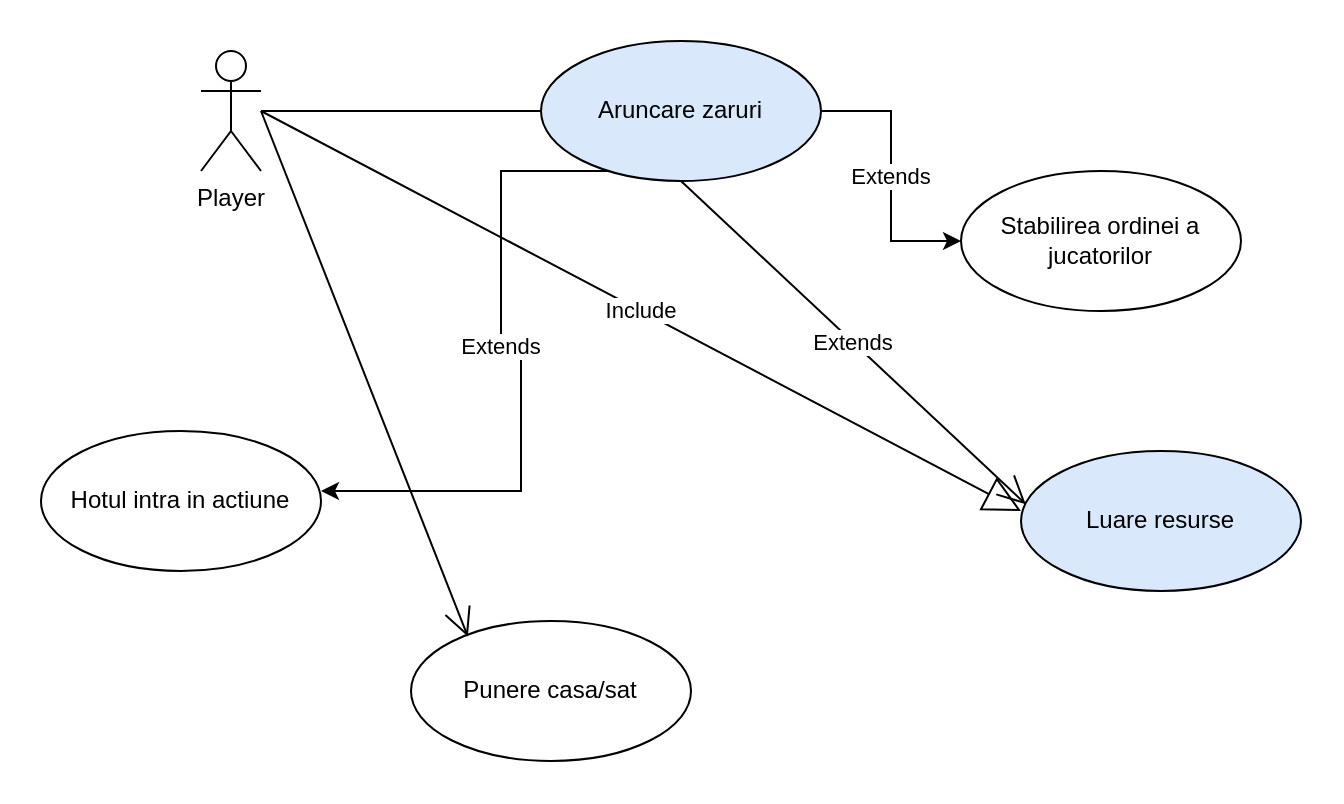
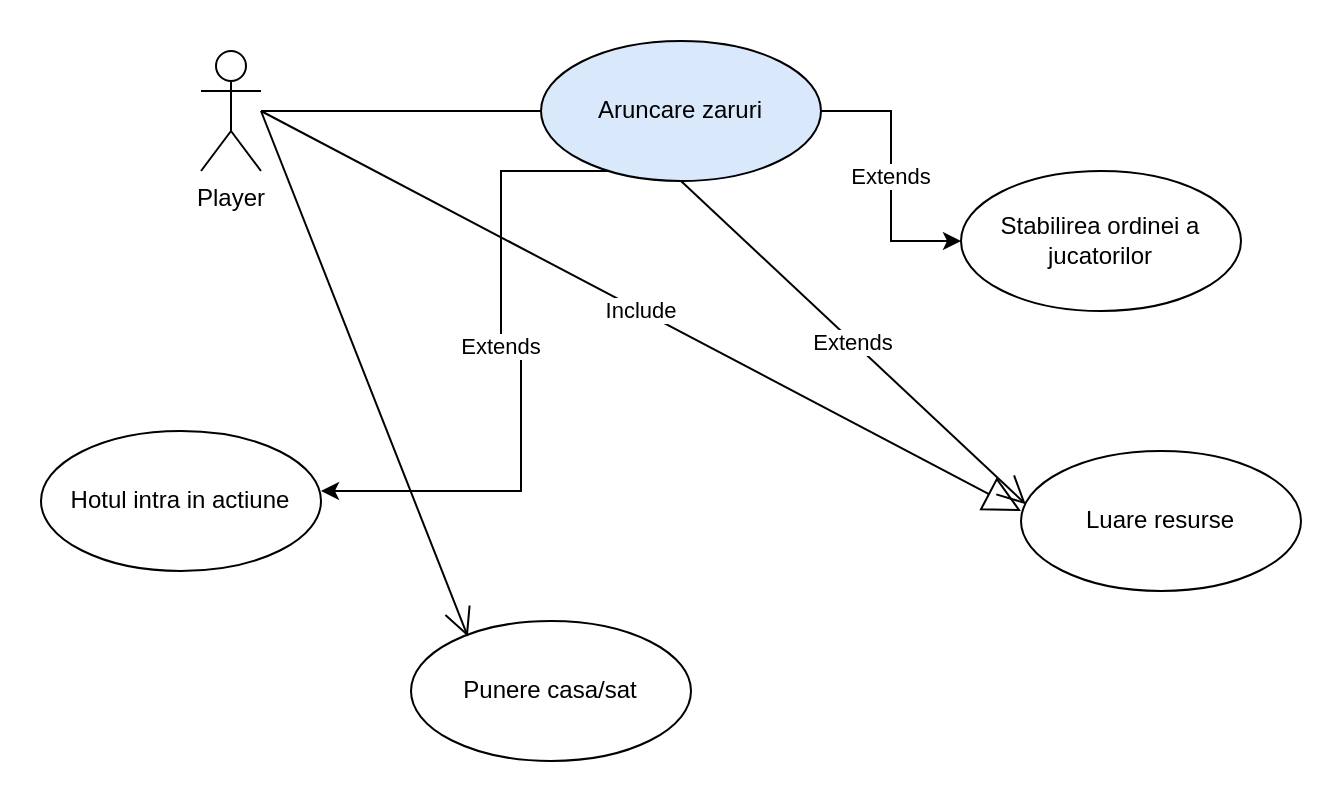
node "Luare resurse": fillcolor #dae8fc -> #ffffff
